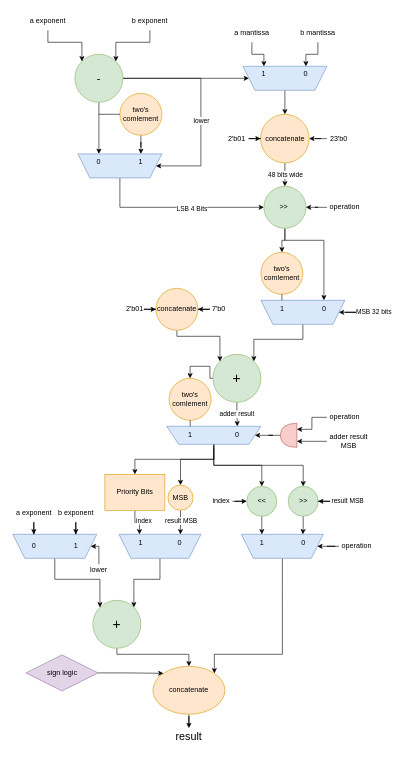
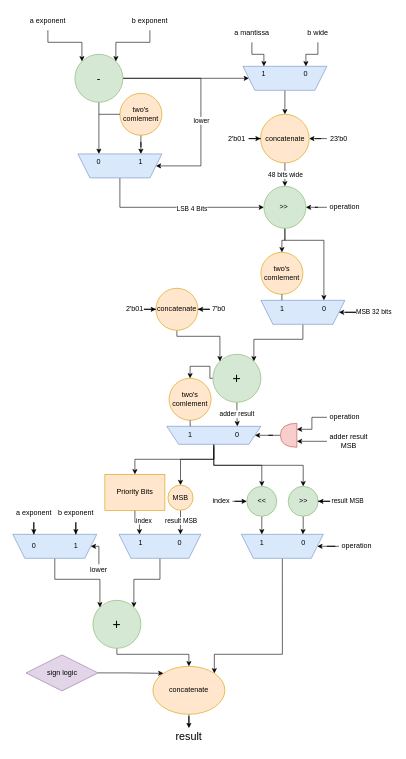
node "b mantissa": label "b mantissa" -> "b wide"
